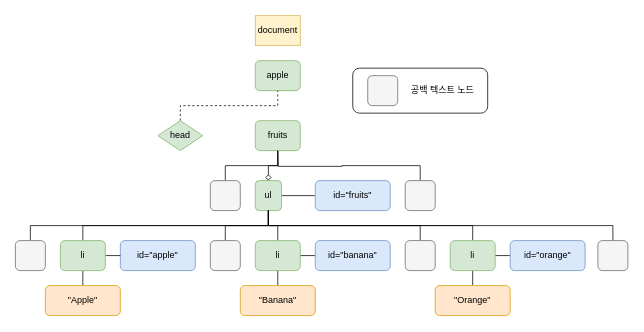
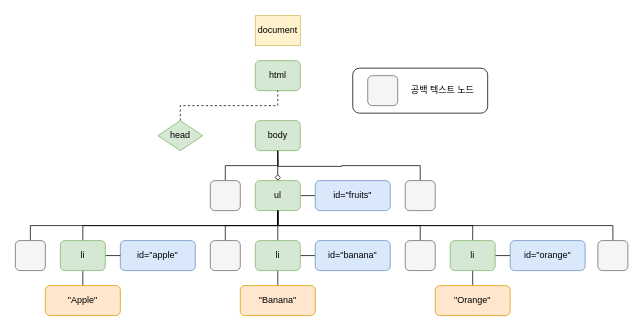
node "apple": label "apple" -> "html"
node "fruits": label "fruits" -> "body"
node "ul": size 26x30 -> 45x30
